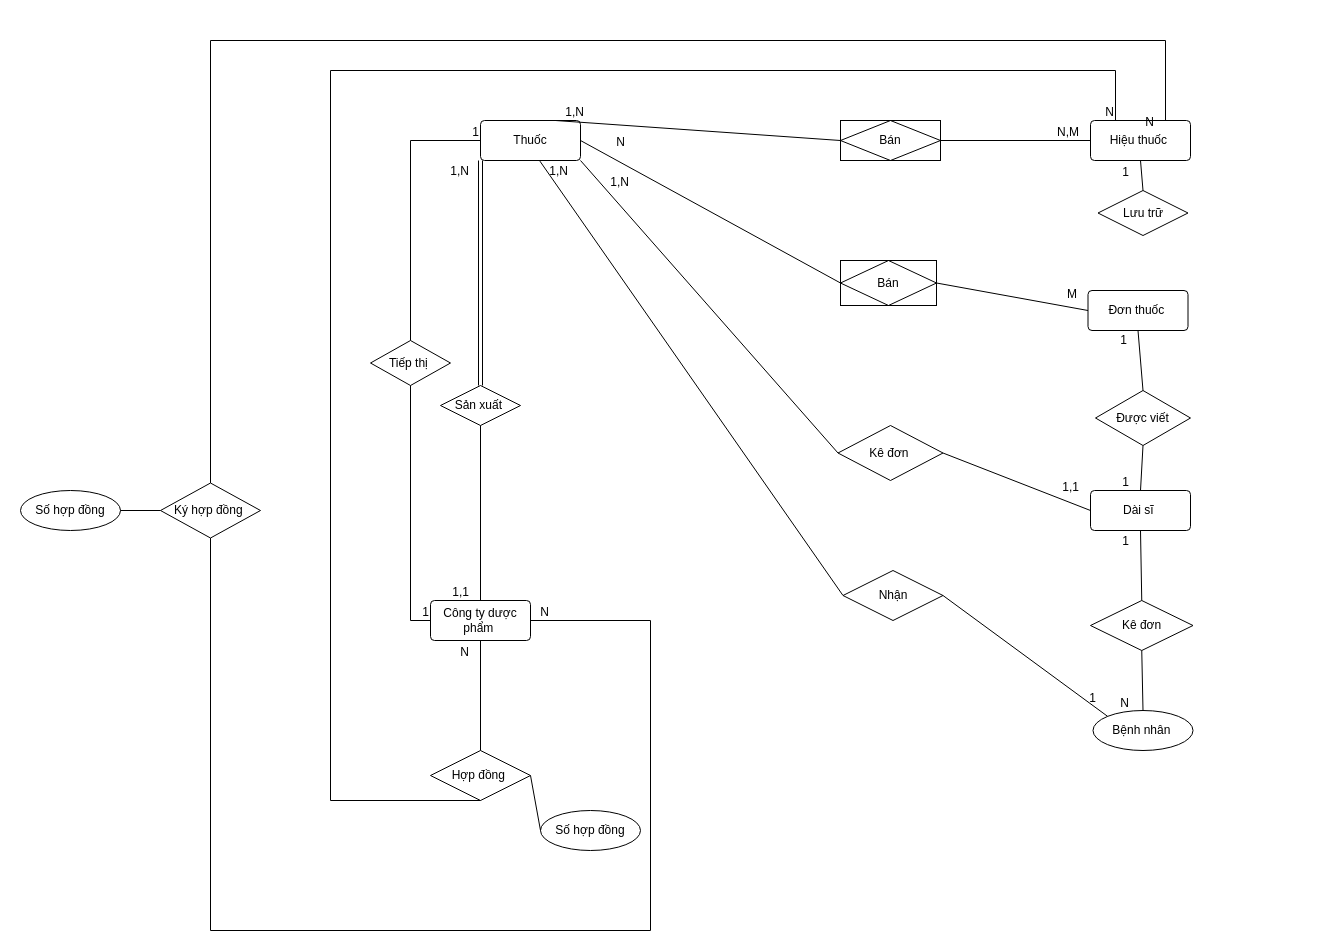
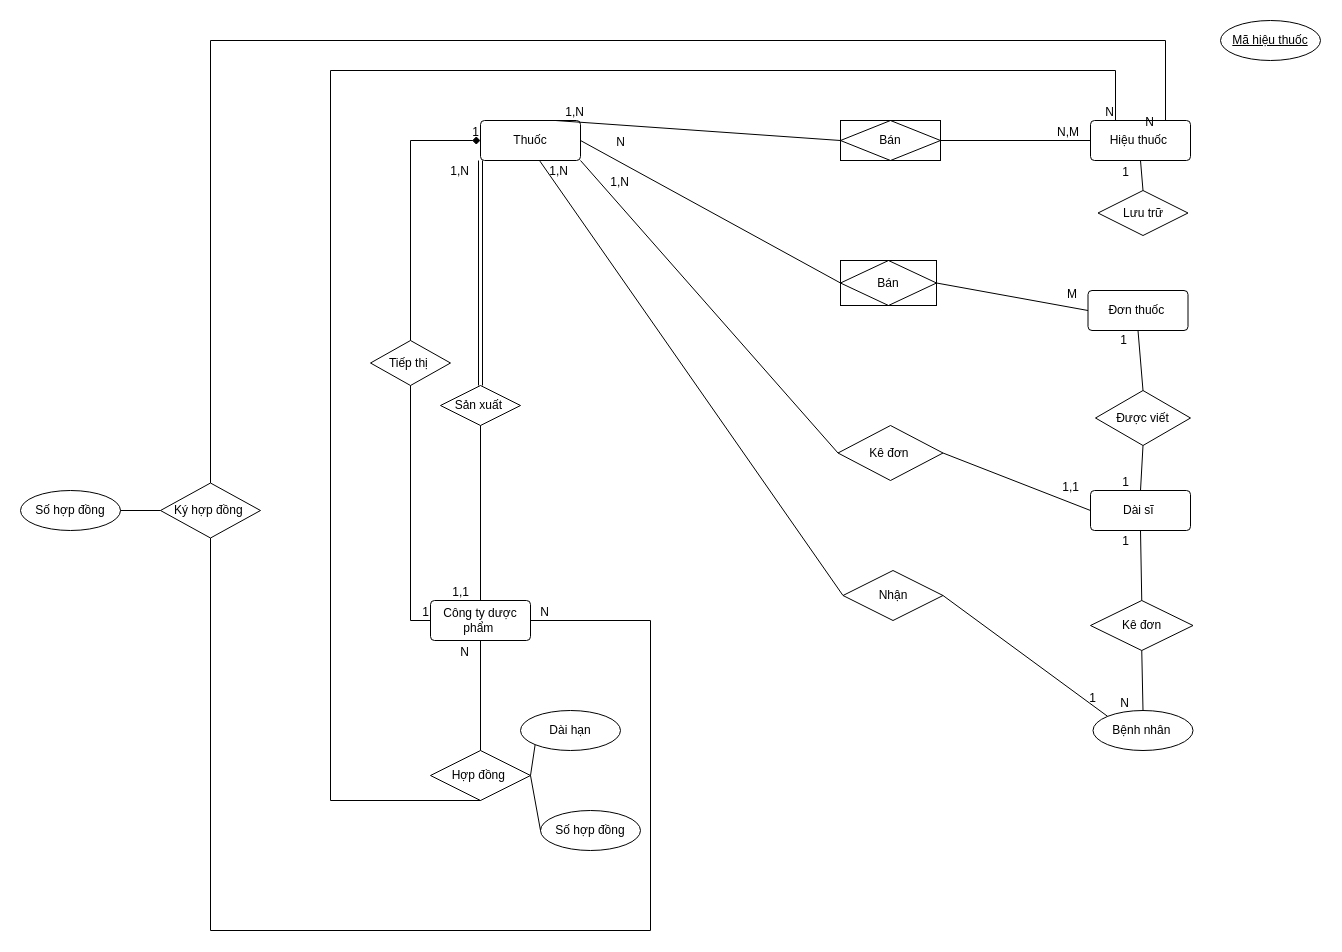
node "Mã hiệu thuốc": added
edge "Thuốc" -- "Tiếp thị": arrowhead none -> diamond
node "Dài hạn": added
edge "Dài hạn" -- "Hợp đồng": added
